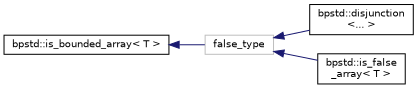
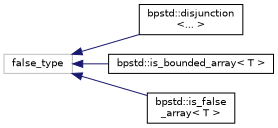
edge "false_type" -> "bpstd::is_bounded_array< T >": reversed
